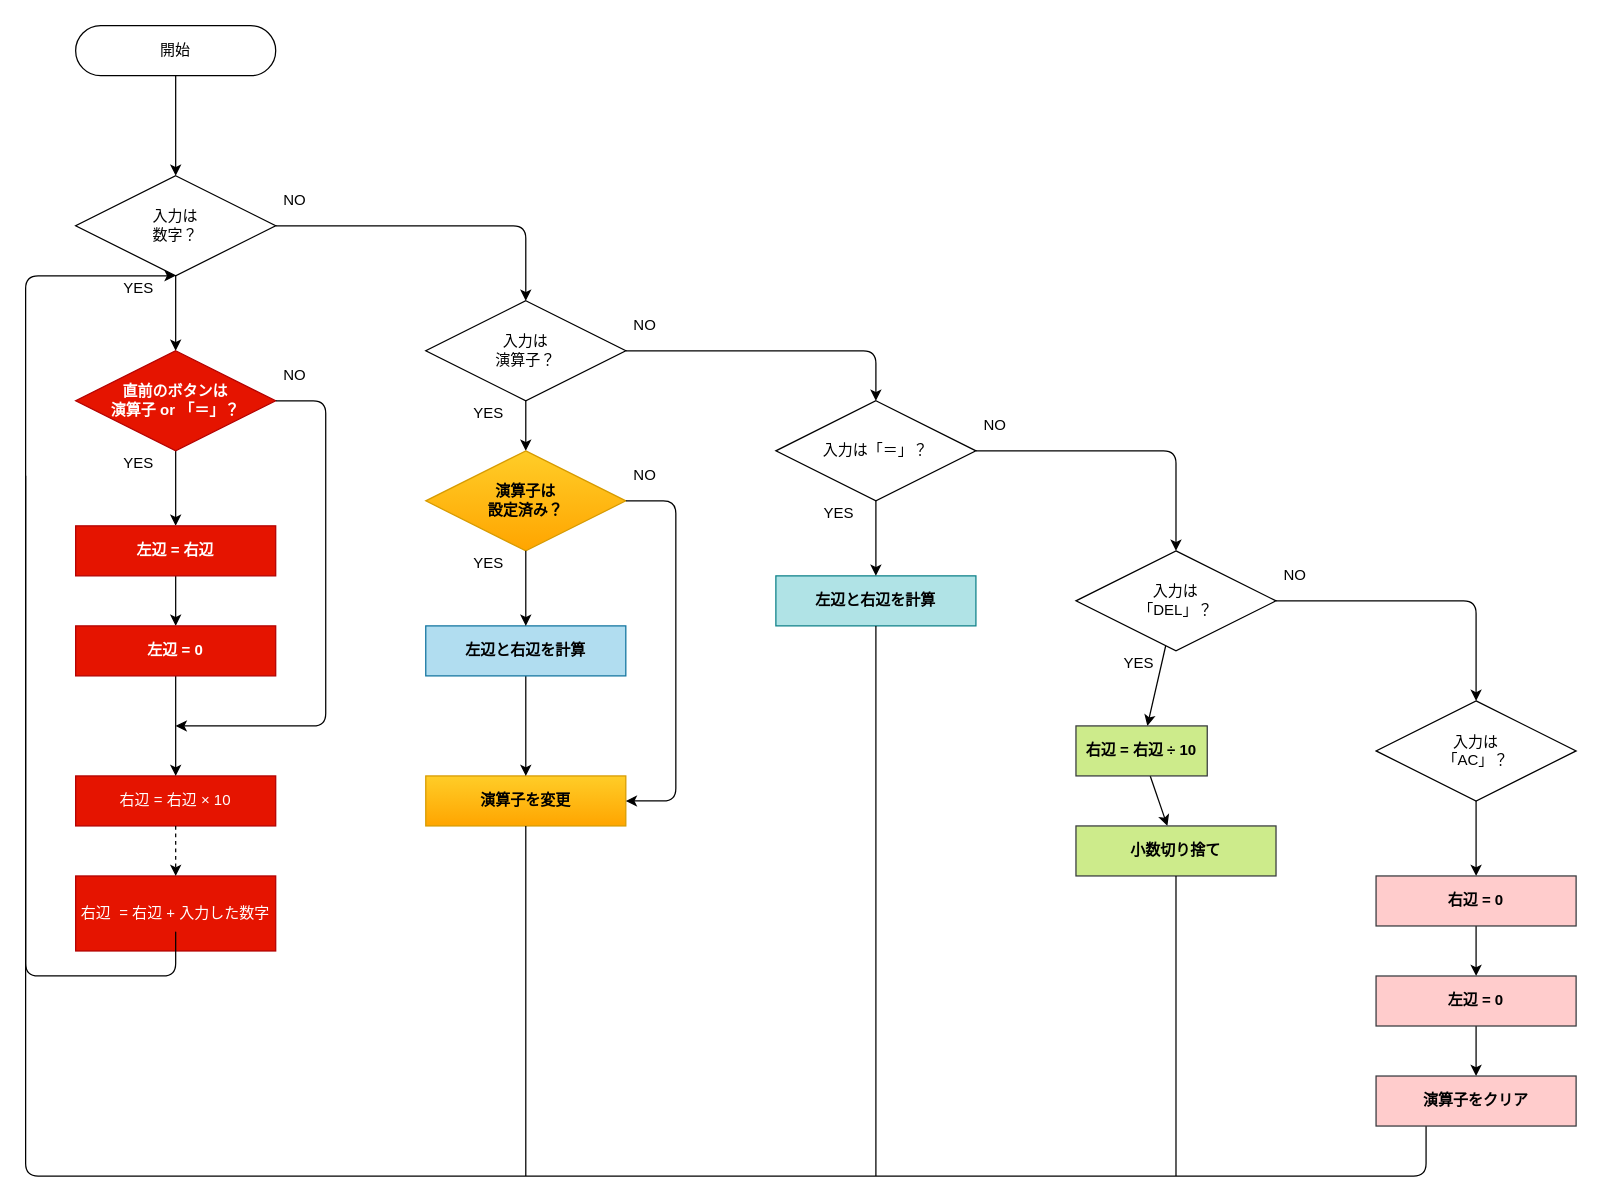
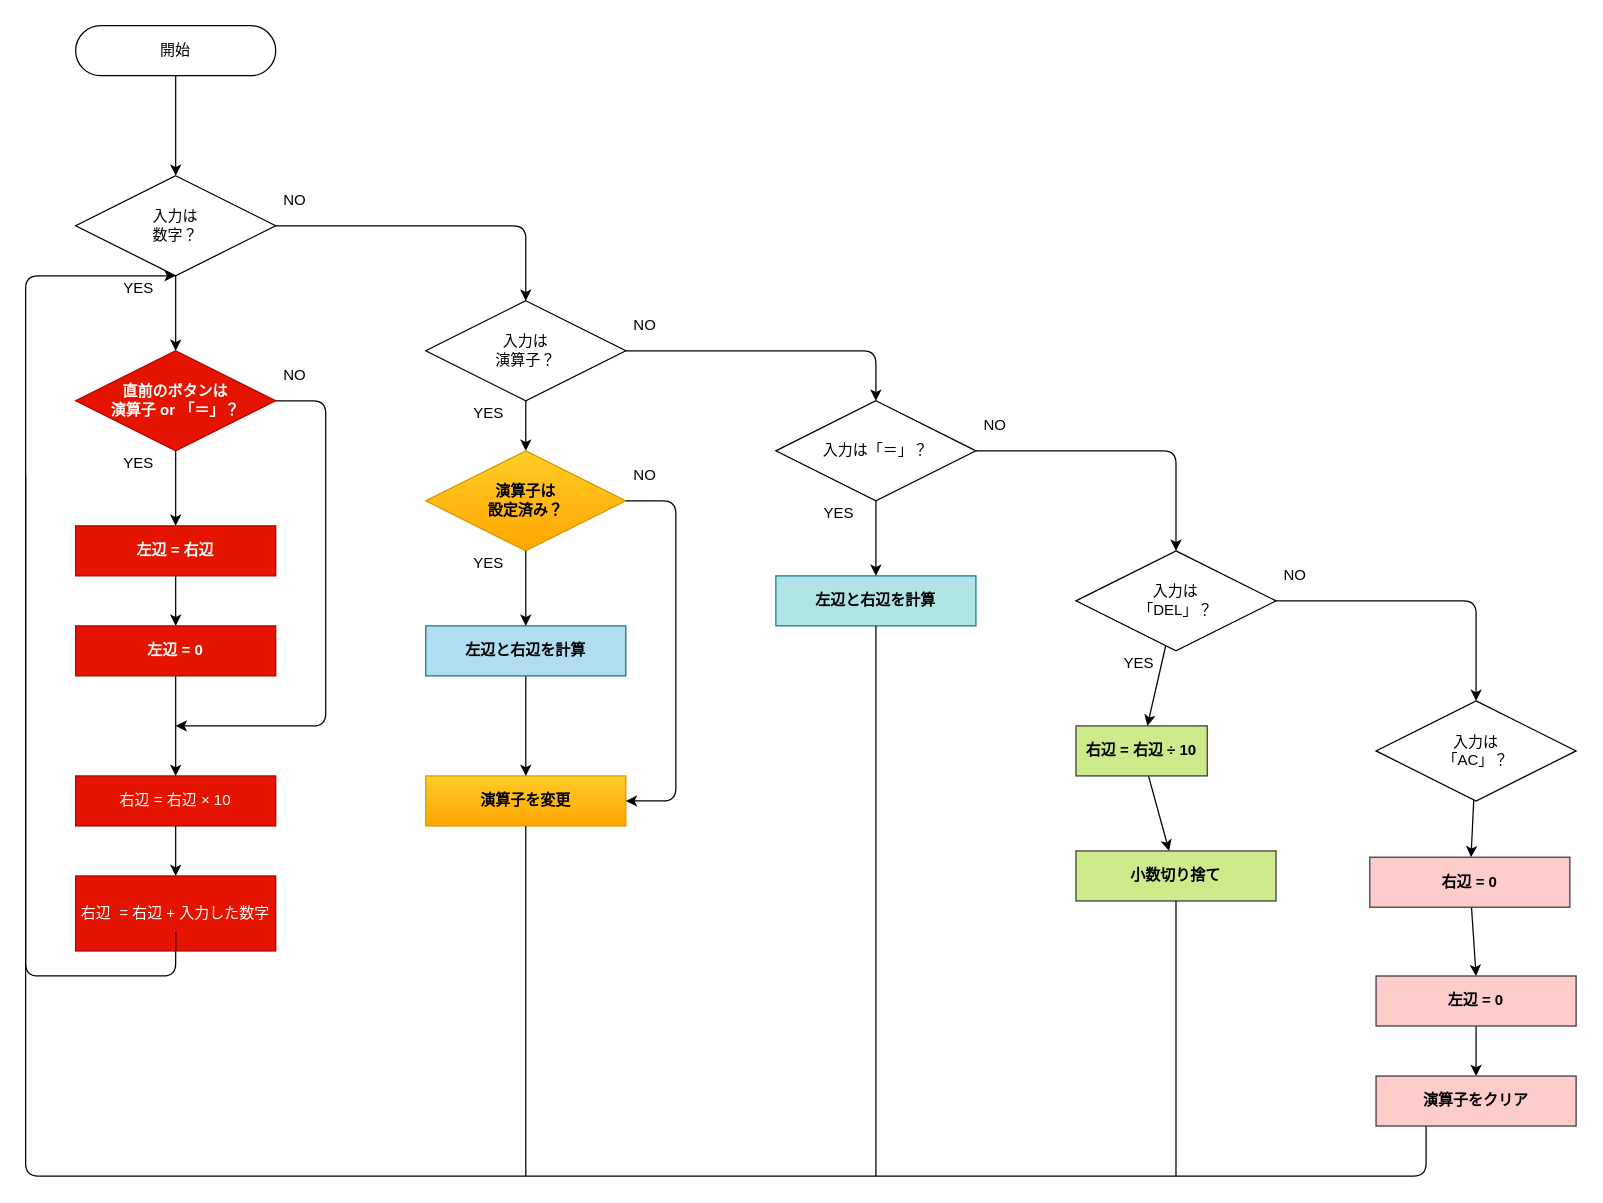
edge "右辺 = 右辺 × 10" -> "右辺 = 右辺 + 入力した数字": style dashed -> solid
node "小数切り捨て": moved (1176, 851) -> (1176, 876)
node "右辺 = 0": moved (1476, 901) -> (1469, 882)
